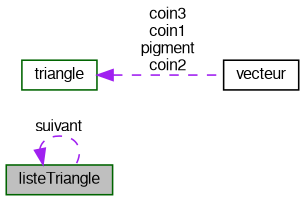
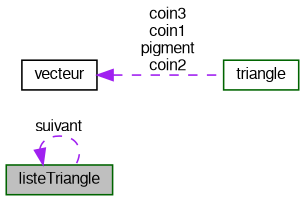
edge "vecteur" -> "triangle": reversed
